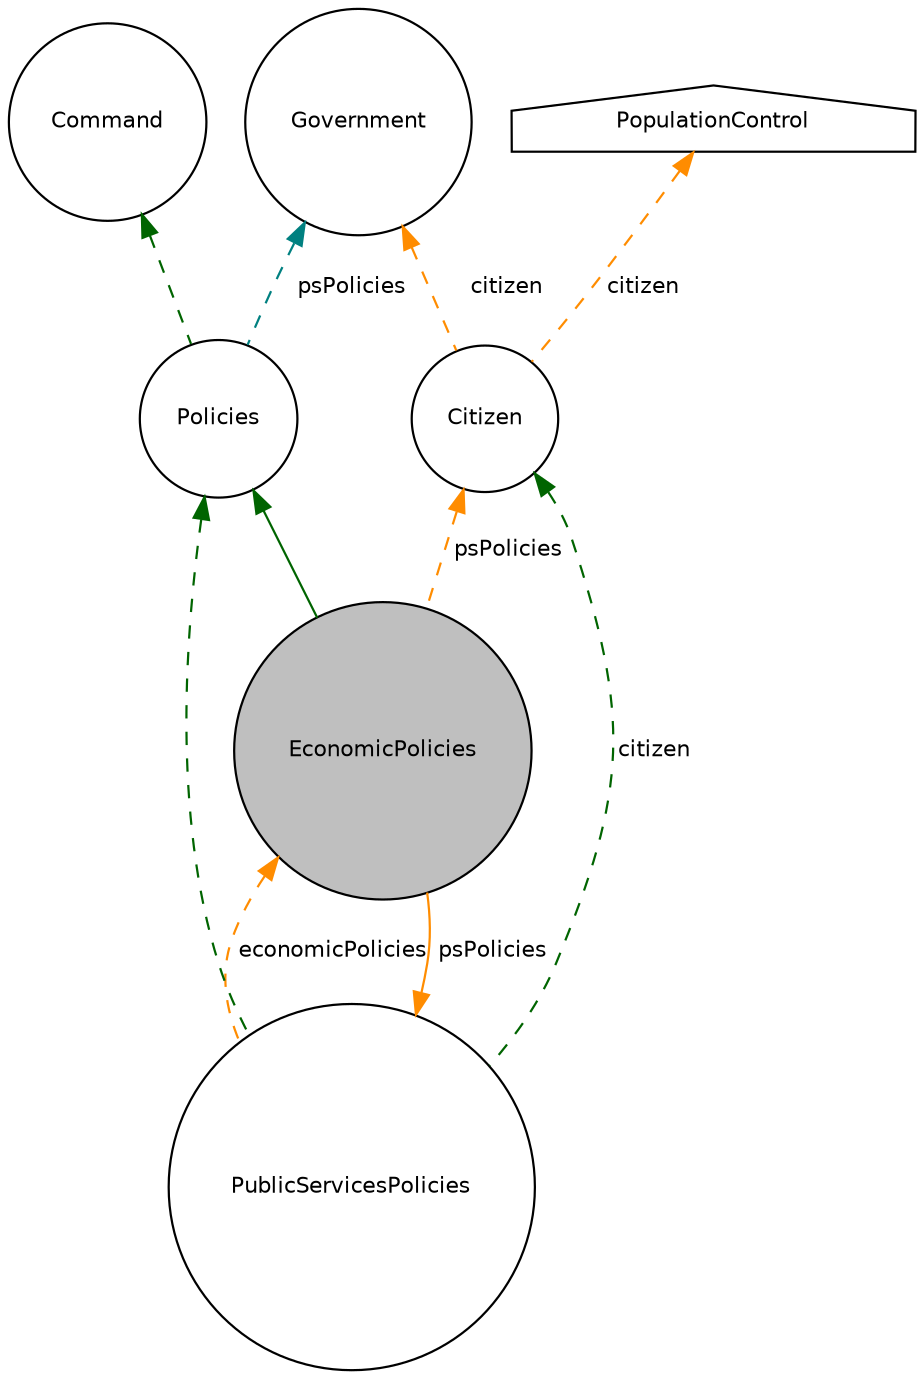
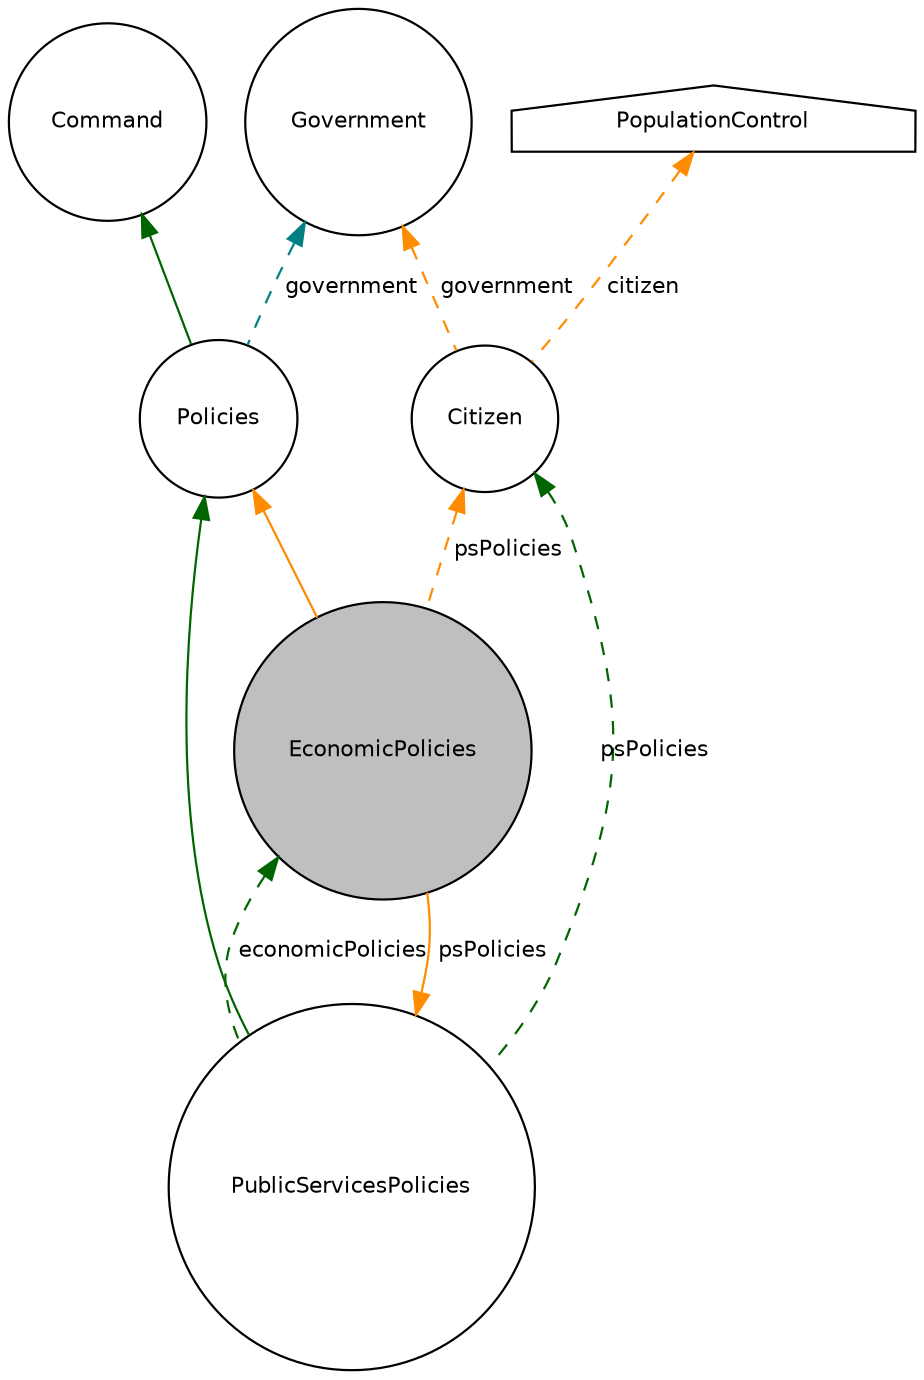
edge "Policies" -> "Government": label " psPolicies" -> " government"
edge "Citizen" -> "Government": label " citizen" -> " government"
edge "Policies" -> "Command": style dashed -> solid
edge "EconomicPolicies" -> "Policies": color darkgreen -> darkorange
edge "PublicServicesPolicies" -> "Citizen": label " citizen" -> " psPolicies"
edge "PublicServicesPolicies" -> "Policies": style dashed -> solid
edge "PublicServicesPolicies" -> "EconomicPolicies": color darkorange -> darkgreen
